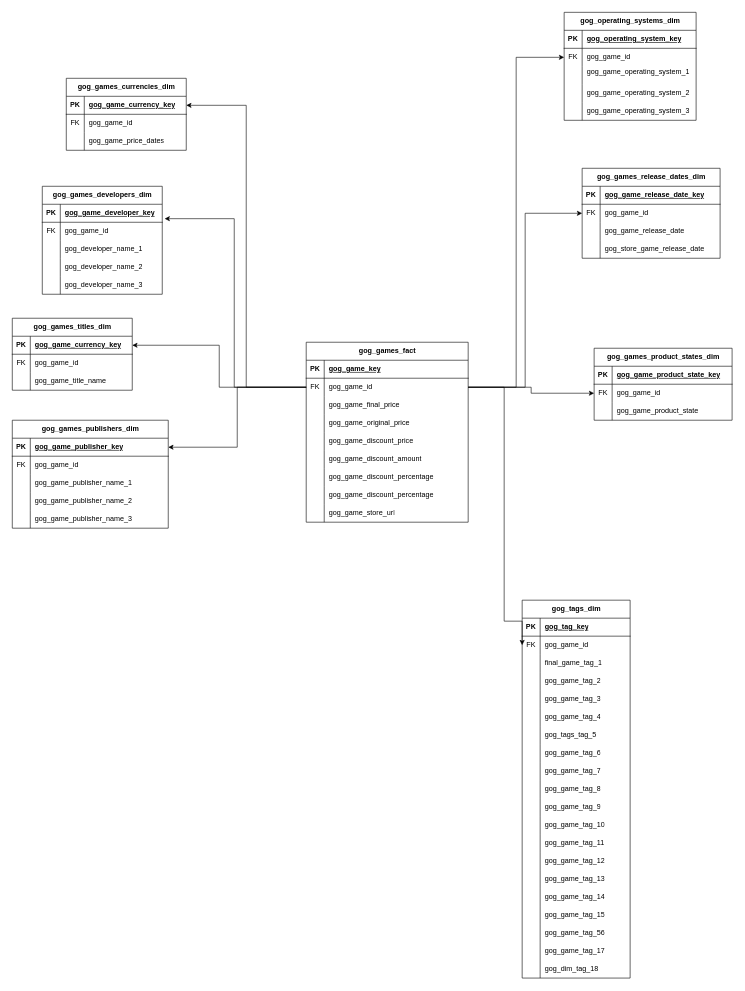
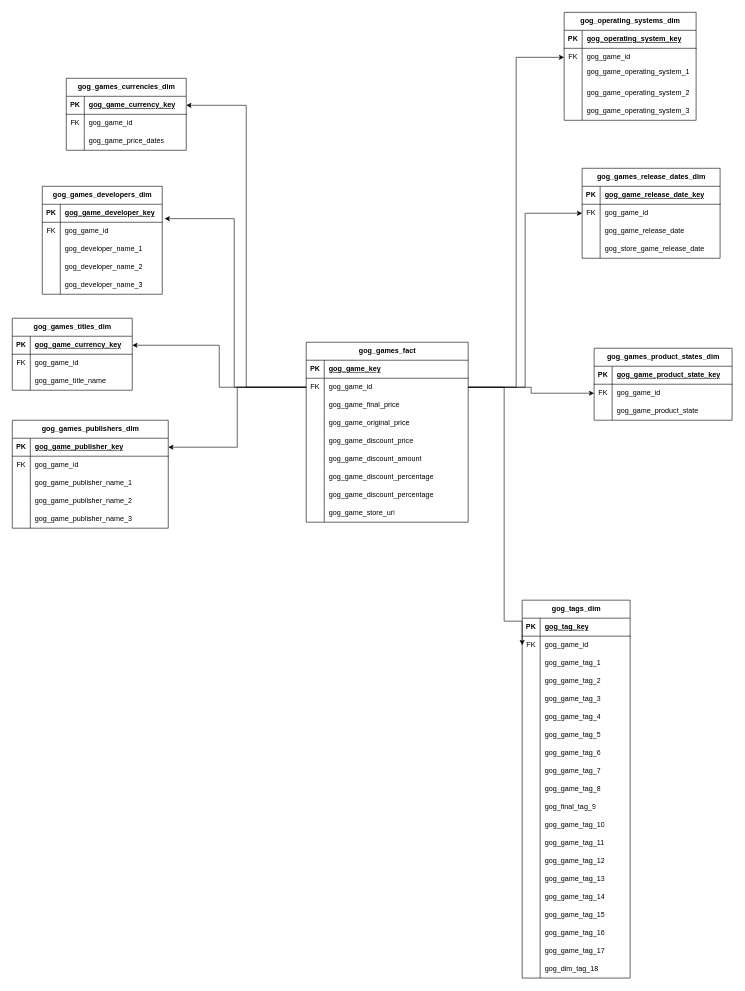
node "final_game_tag_1": label "final_game_tag_1" -> "gog_game_tag_1"
node "gog_tags_tag_5": label "gog_tags_tag_5" -> "gog_game_tag_5"
node "gog_game_tag_9": label "gog_game_tag_9" -> "gog_final_tag_9"
node "gog_game_tag_56": label "gog_game_tag_56" -> "gog_game_tag_16"
